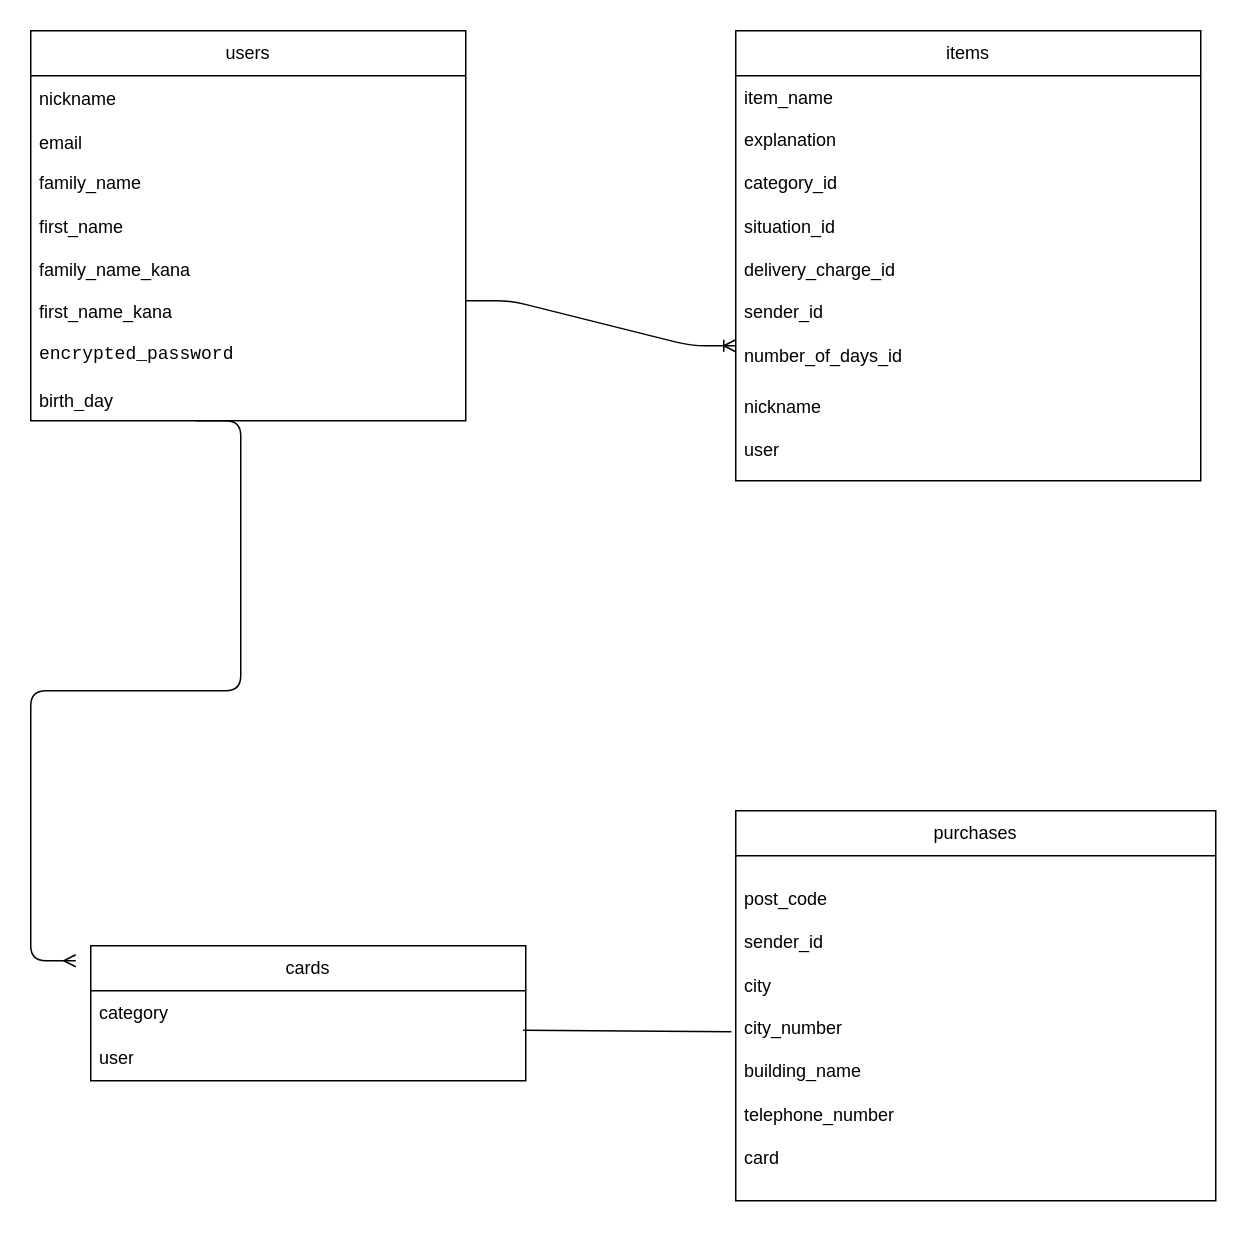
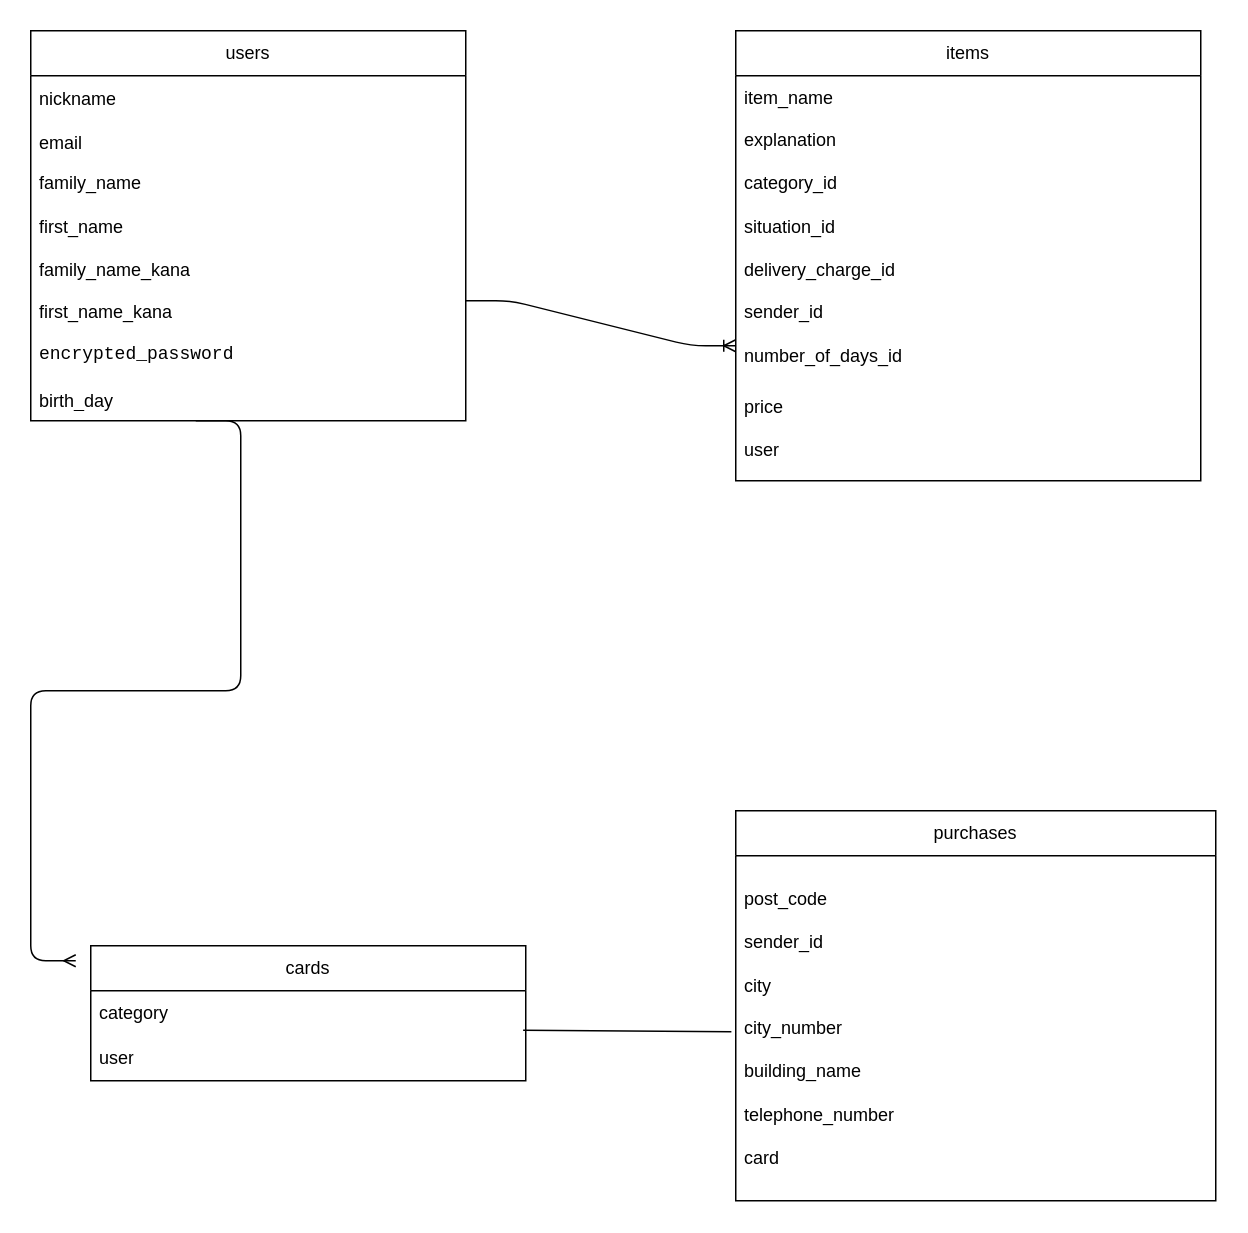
node "nickname user": label "nickname user" -> "price user"
